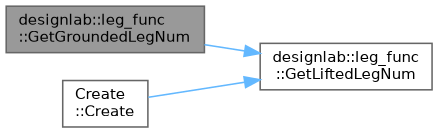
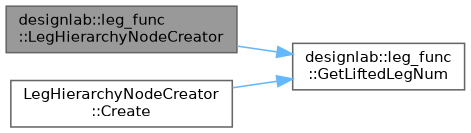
node "designlab::leg_func ::GetGroundedLegNum": label "designlab::leg_func ::GetGroundedLegNum" -> "designlab::leg_func ::LegHierarchyNodeCreator"
node "Create ::Create": label "Create ::Create" -> "LegHierarchyNodeCreator ::Create"
